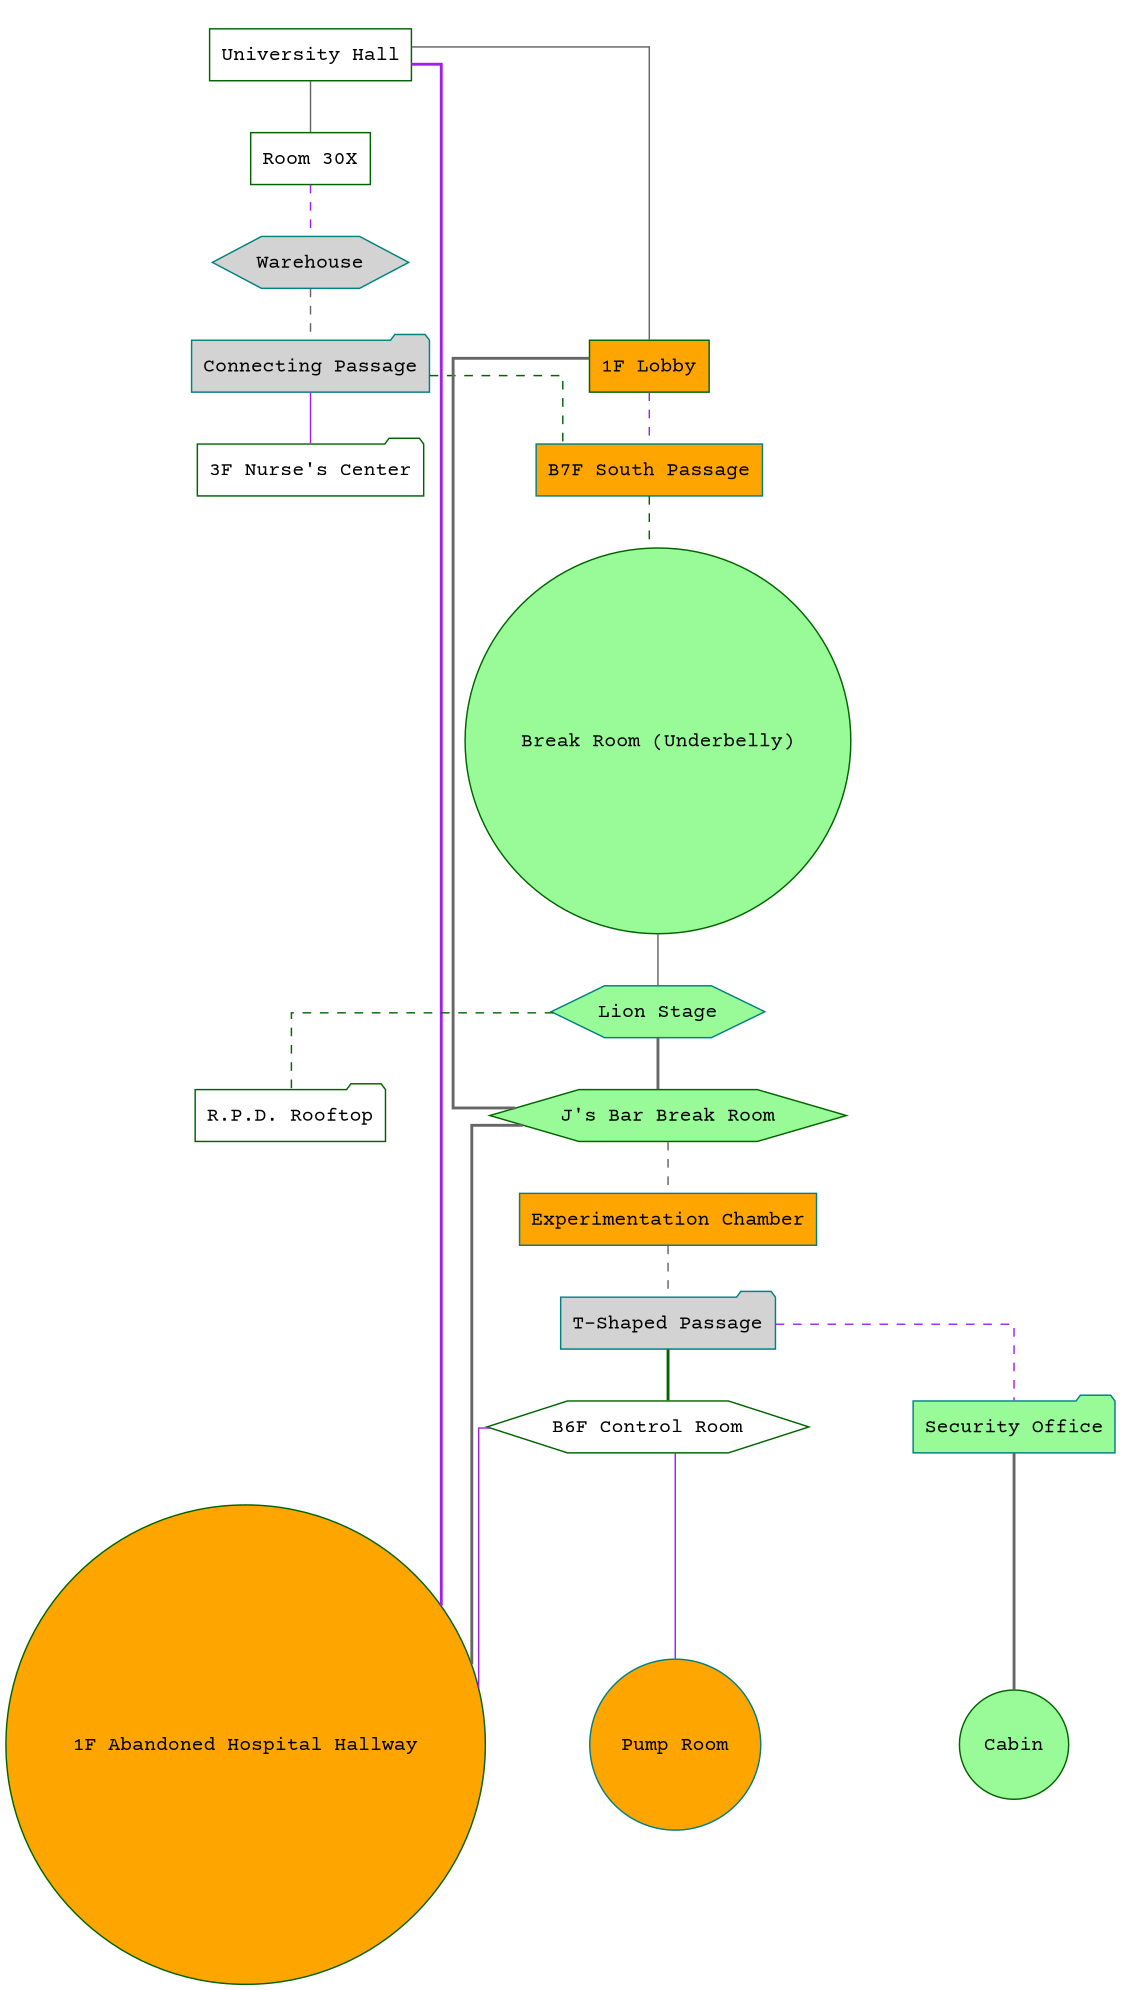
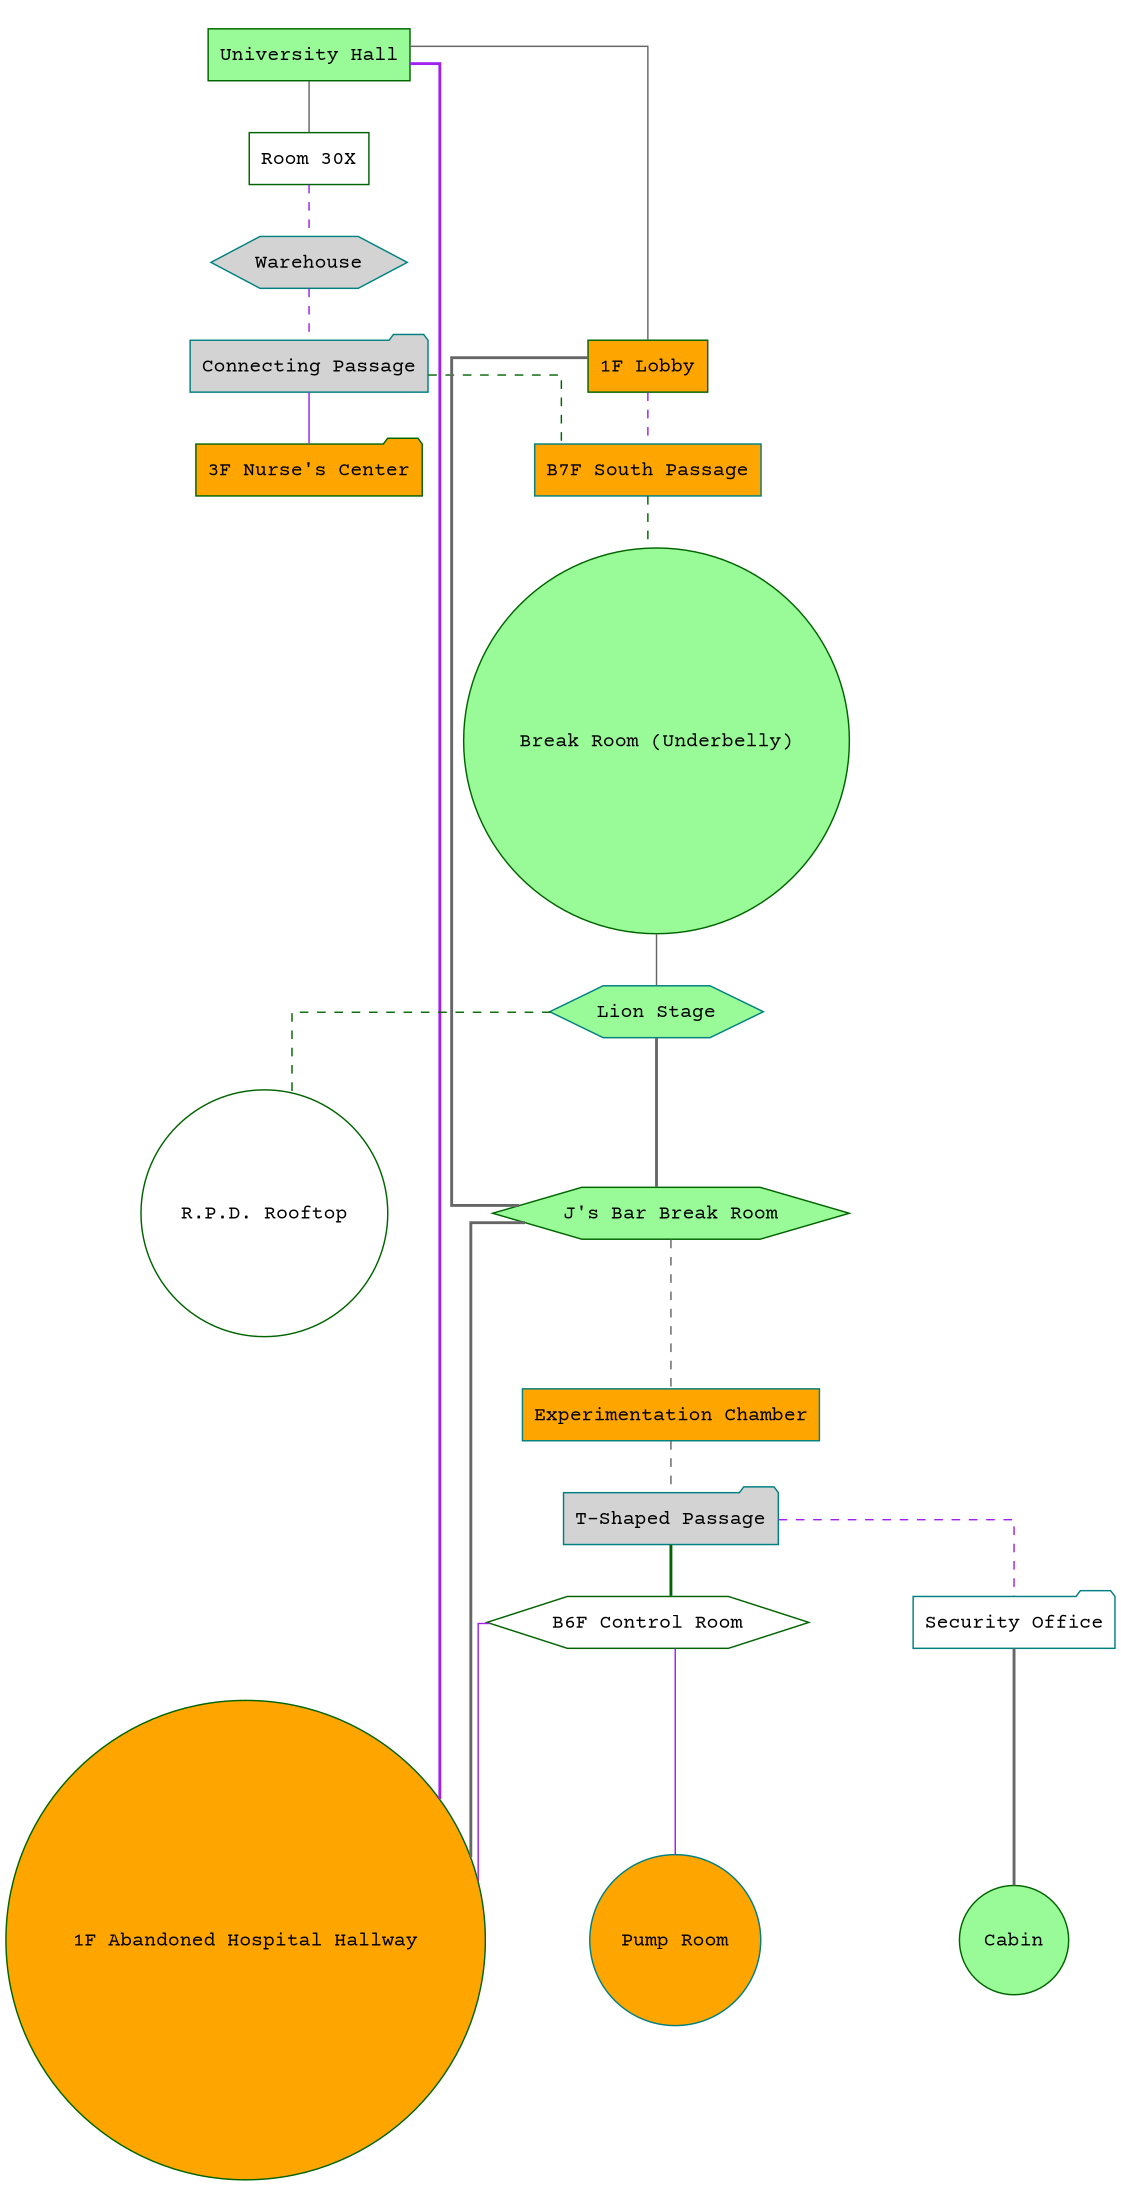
node "University Hall": fillcolor white -> palegreen
edge "Warehouse" -- "Connecting Passage": color gray40 -> purple
node "3F Nurse's Center": fillcolor white -> orange
node "R.P.D. Rooftop": shape folder -> circle
node "Security Office": fillcolor palegreen -> white
